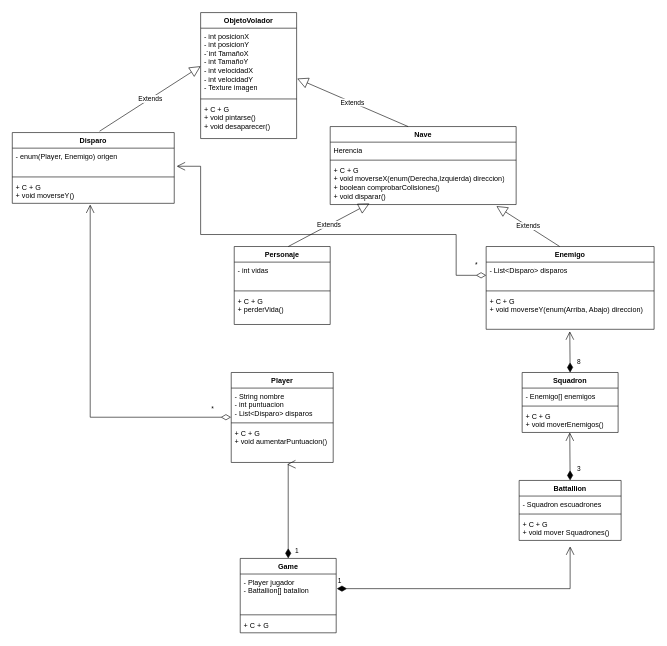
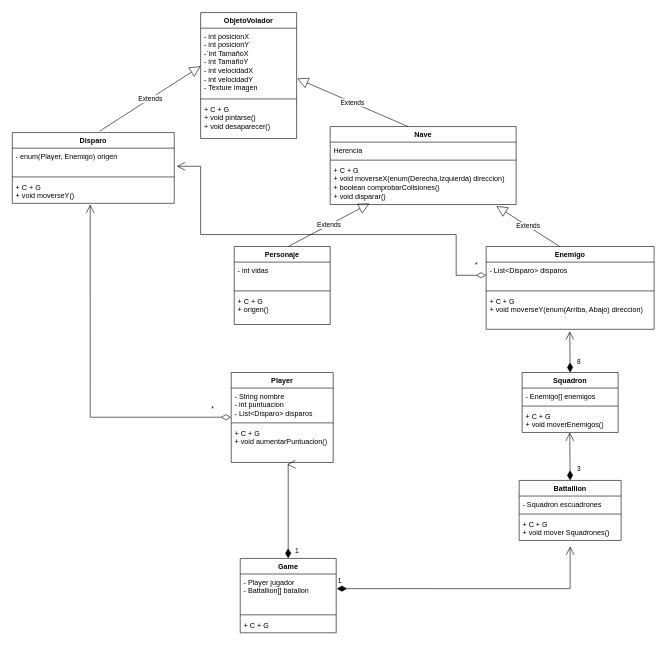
node "+ C + G + perderVida()": label "+ C + G + perderVida()" -> "+ C + G + origen()"
